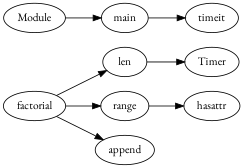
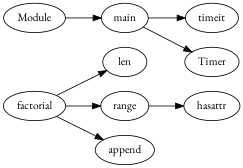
edge "len" -> "Timer": now "main" -> "Timer"
